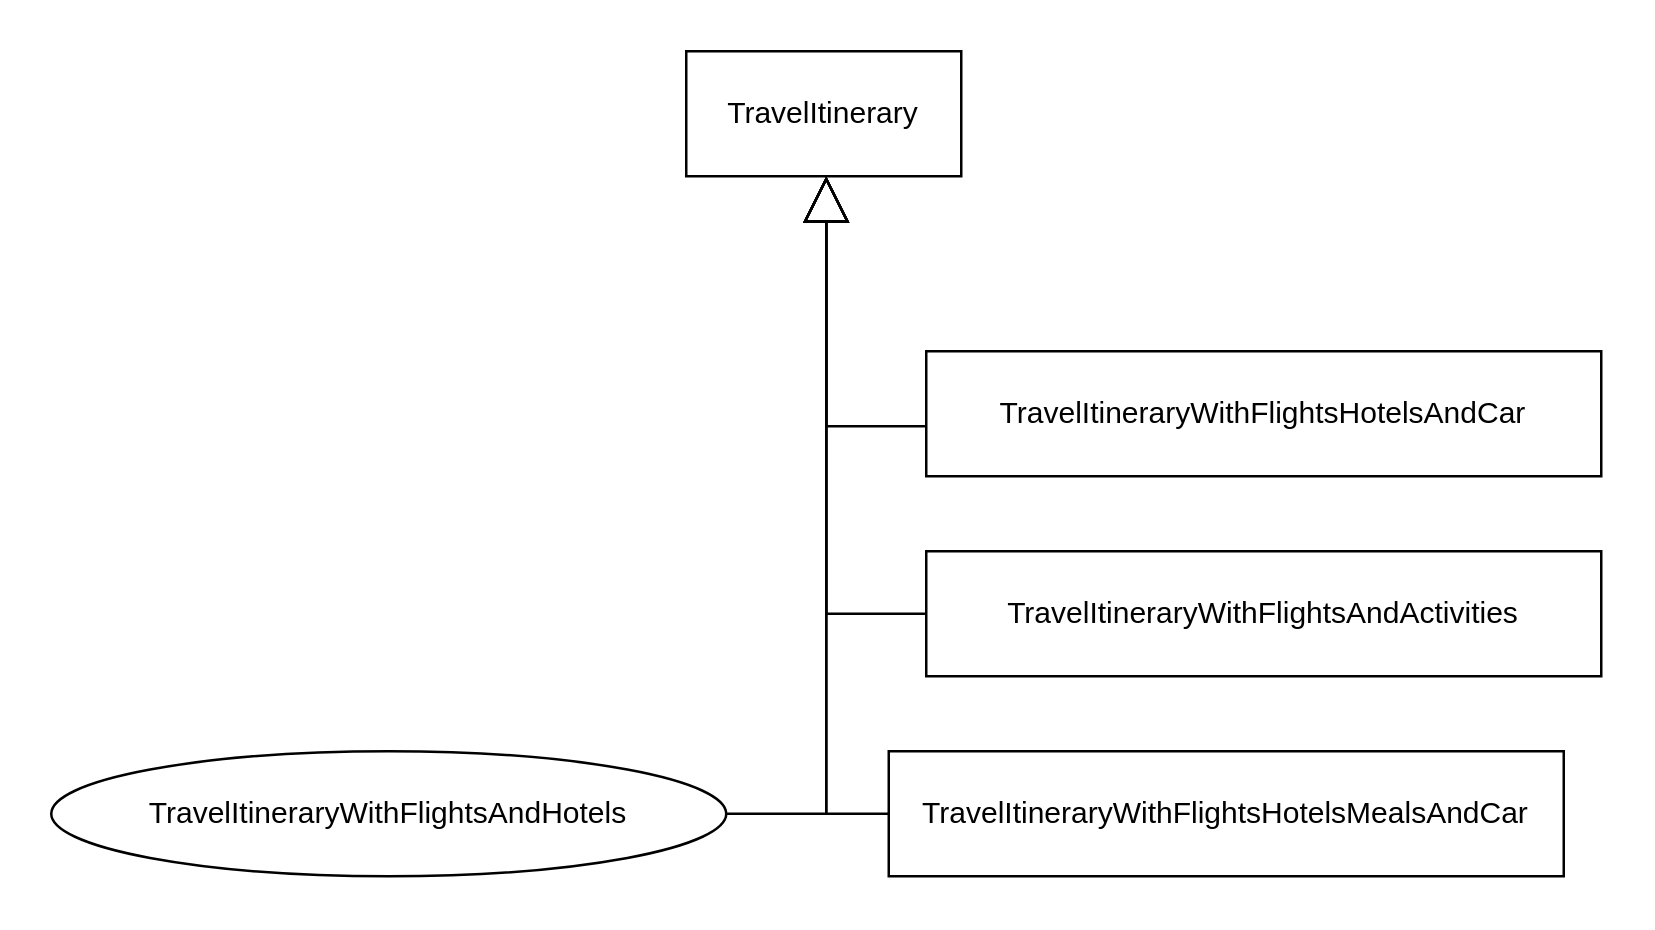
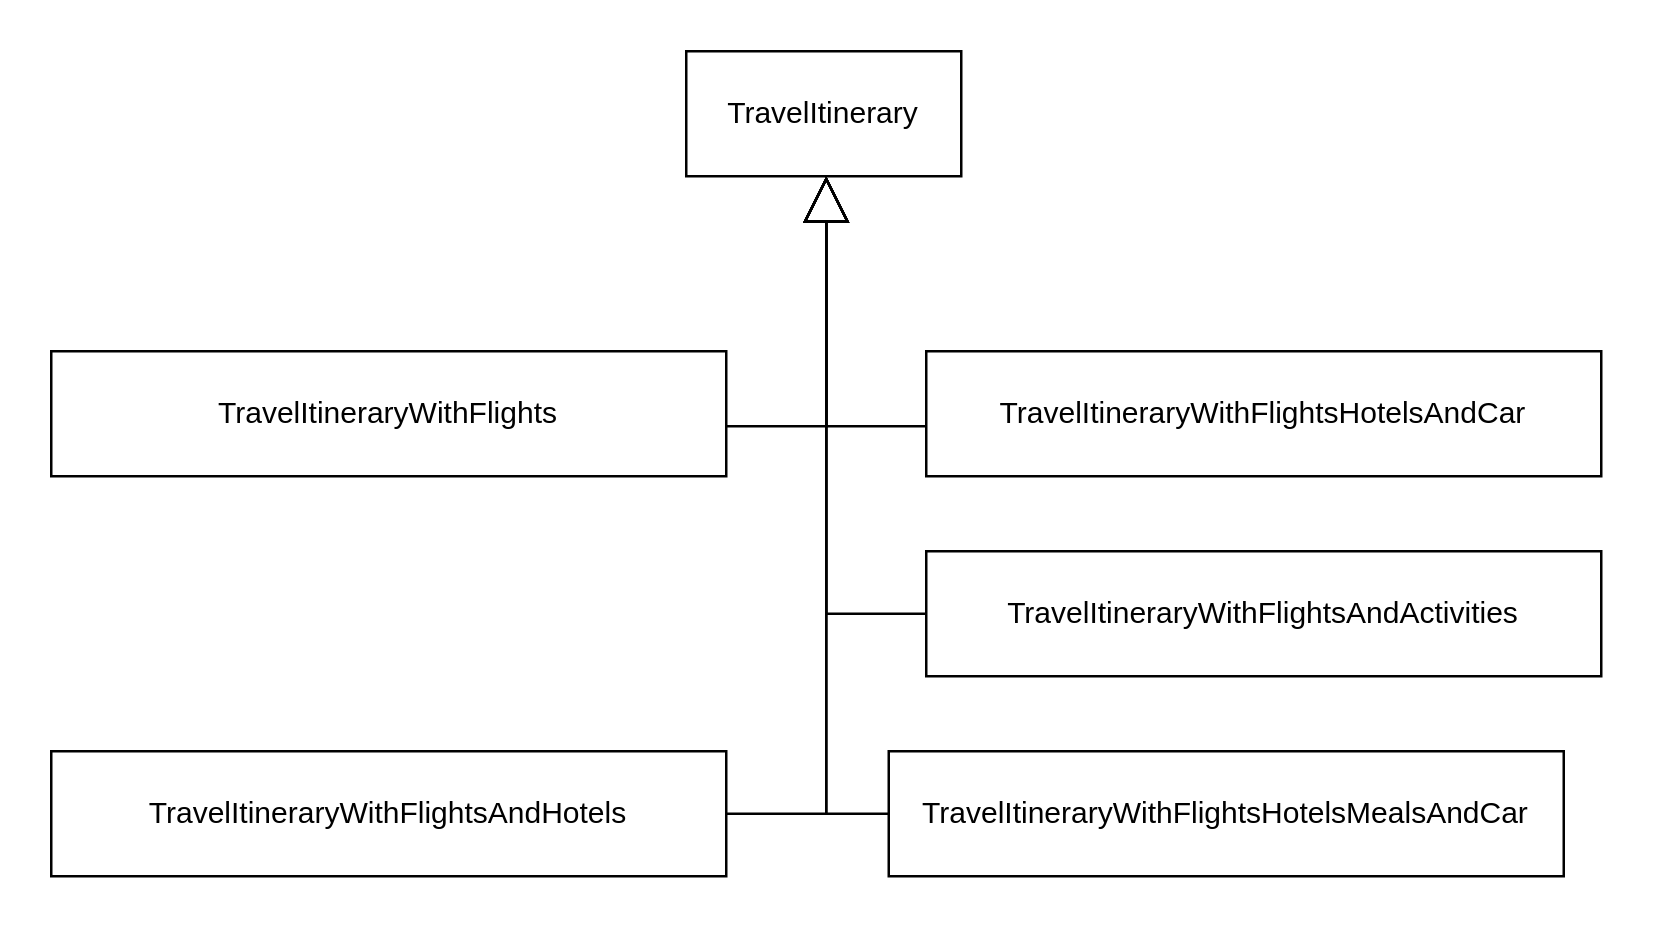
node "TravelItineraryWithFlights": added
edge "TravelItineraryWithFlights" -> "TravelItinerary": added
node "TravelItineraryWithFlightsAndHotels": shape ellipse -> rectangle
